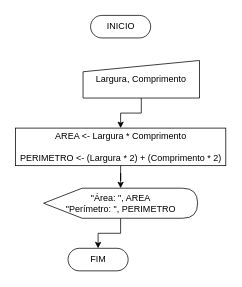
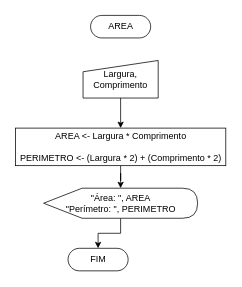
node "INICIO": label "INICIO" -> "AREA"
node "Largura, Comprimento": size 116x38 -> 75x38
